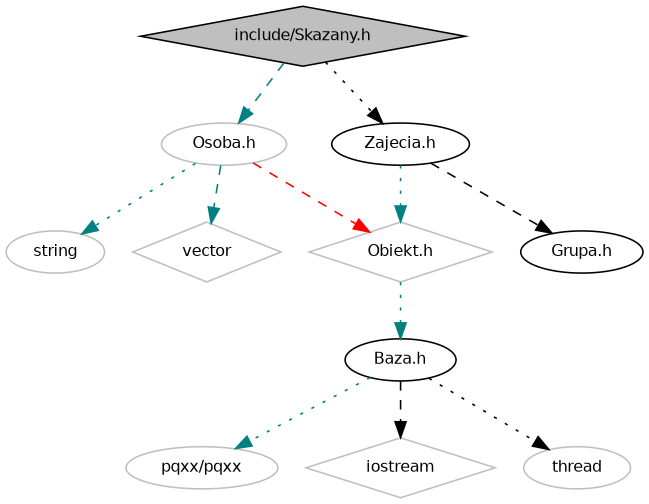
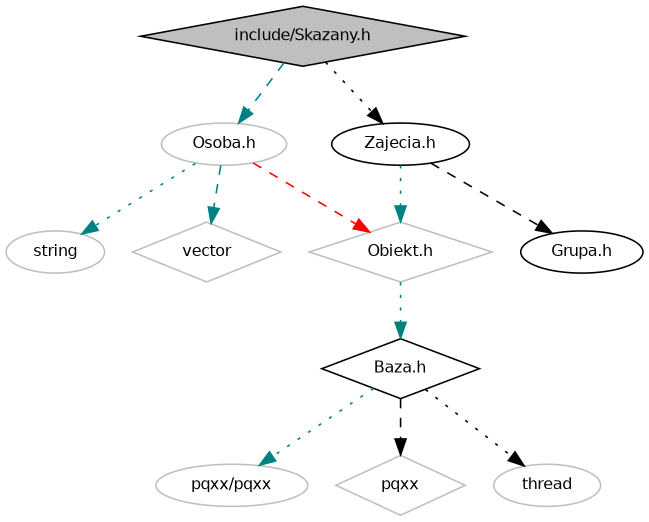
node "Baza.h": shape ellipse -> diamond
node "iostream": label "iostream" -> "pqxx"
